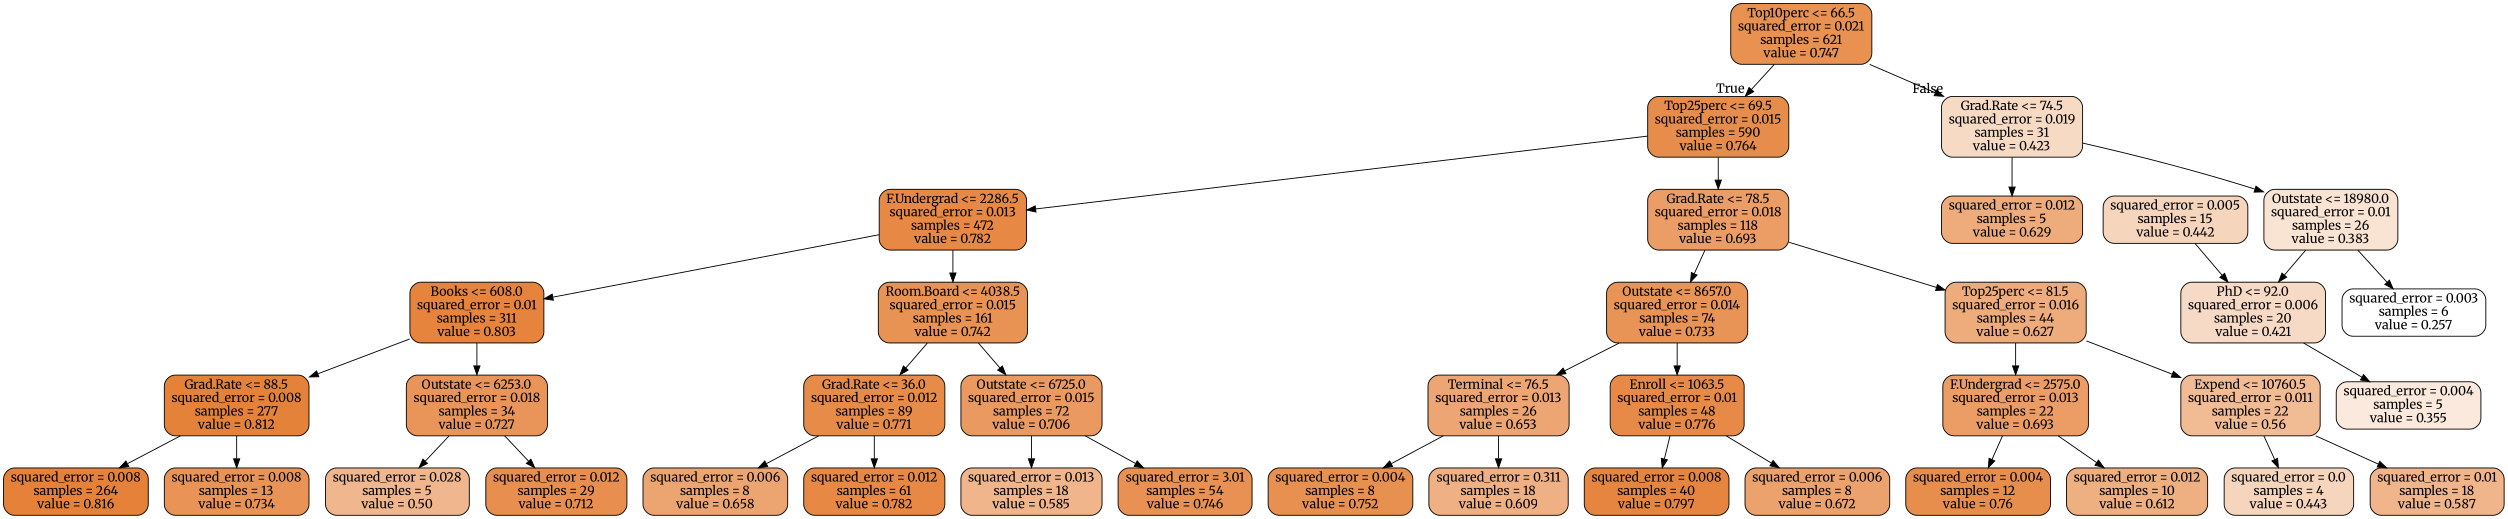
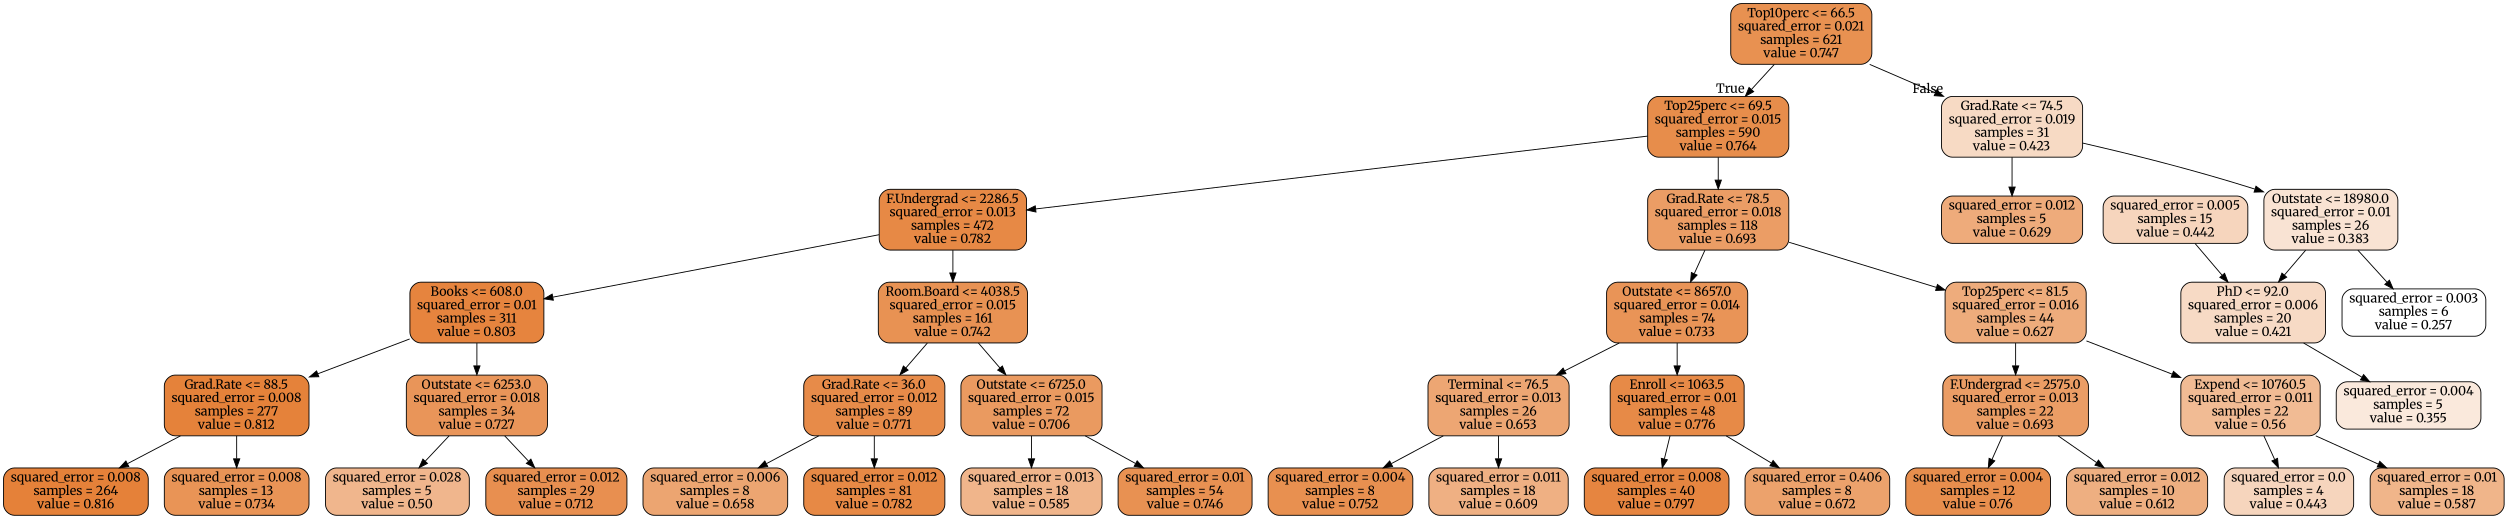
node "squared_error = 0.012 samples = 61 value = 0.782": label "squared_error = 0.012 samples = 61 value = 0.782" -> "squared_error = 0.012 samples = 81 value = 0.782"
node "squared_error = 3.01 samples = 54 value = 0.746": label "squared_error = 3.01 samples = 54 value = 0.746" -> "squared_error = 0.01 samples = 54 value = 0.746"
node "squared_error = 0.311 samples = 18 value = 0.609": label "squared_error = 0.311 samples = 18 value = 0.609" -> "squared_error = 0.011 samples = 18 value = 0.609"
node "squared_error = 0.006 samples = 8 value = 0.672": label "squared_error = 0.006 samples = 8 value = 0.672" -> "squared_error = 0.406 samples = 8 value = 0.672"
